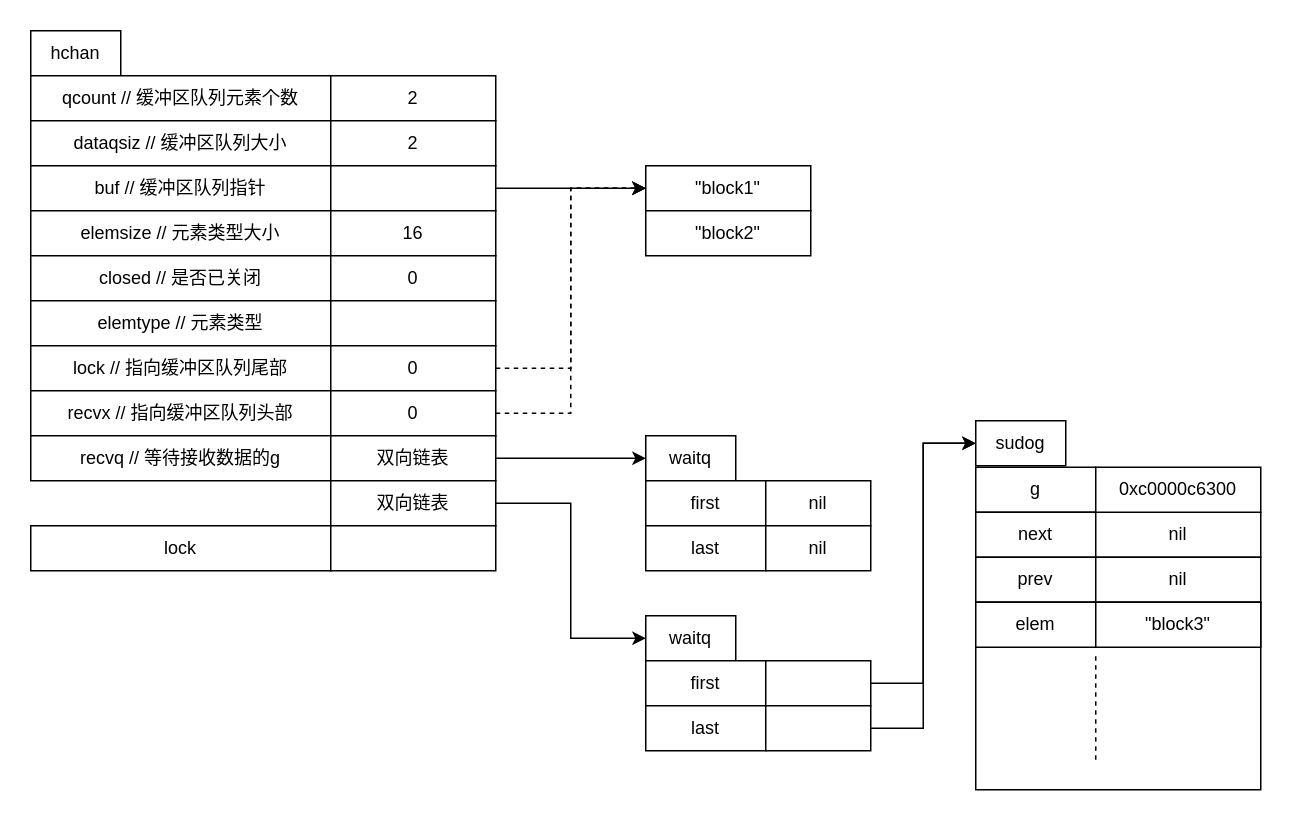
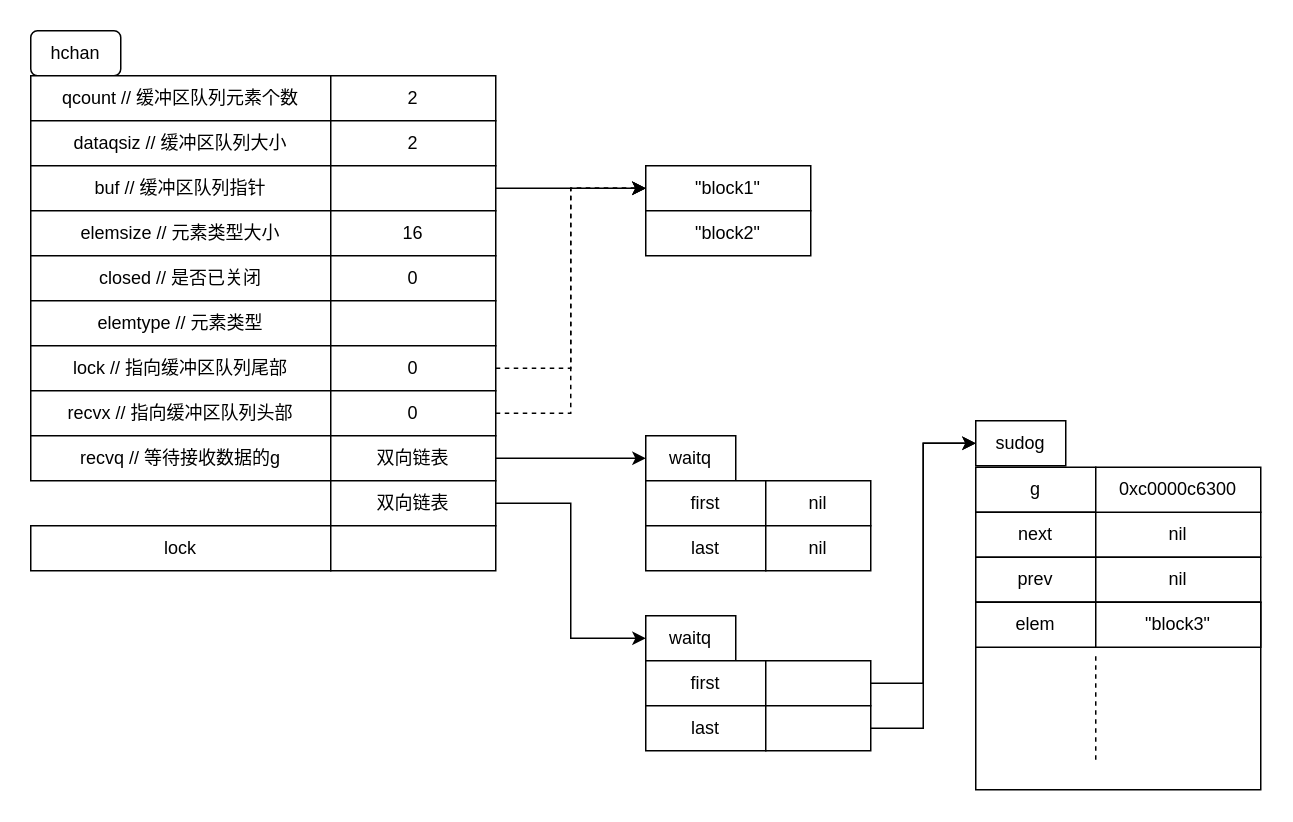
node "hchan": shape rectangle -> rounded rectangle
